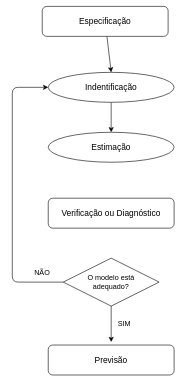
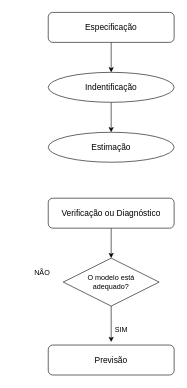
node "Especificação": moved (105, 21) -> (111, 27)
edge "O modelo está adequado?" -> "Indentificação": removed
edge "Verificação ou Diagnóstico" -> "O modelo está adequado?": added
node "SIM": moved (125, 324) -> (122, 330)
